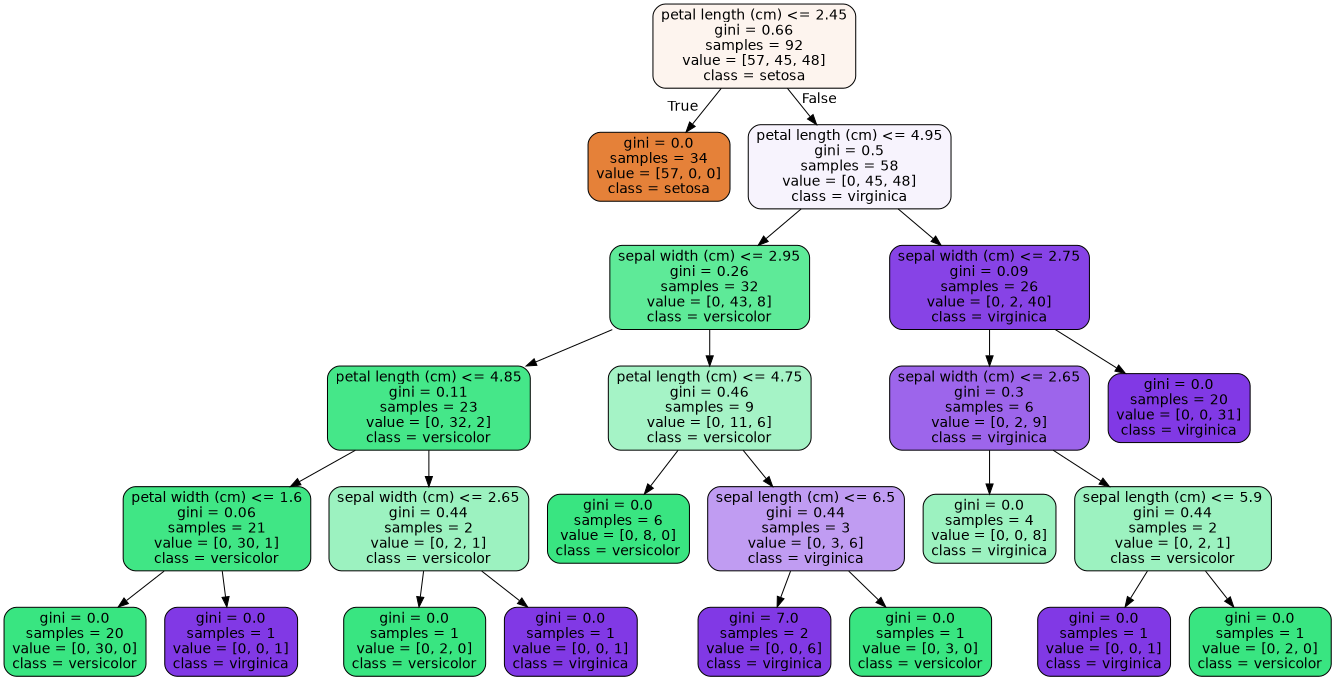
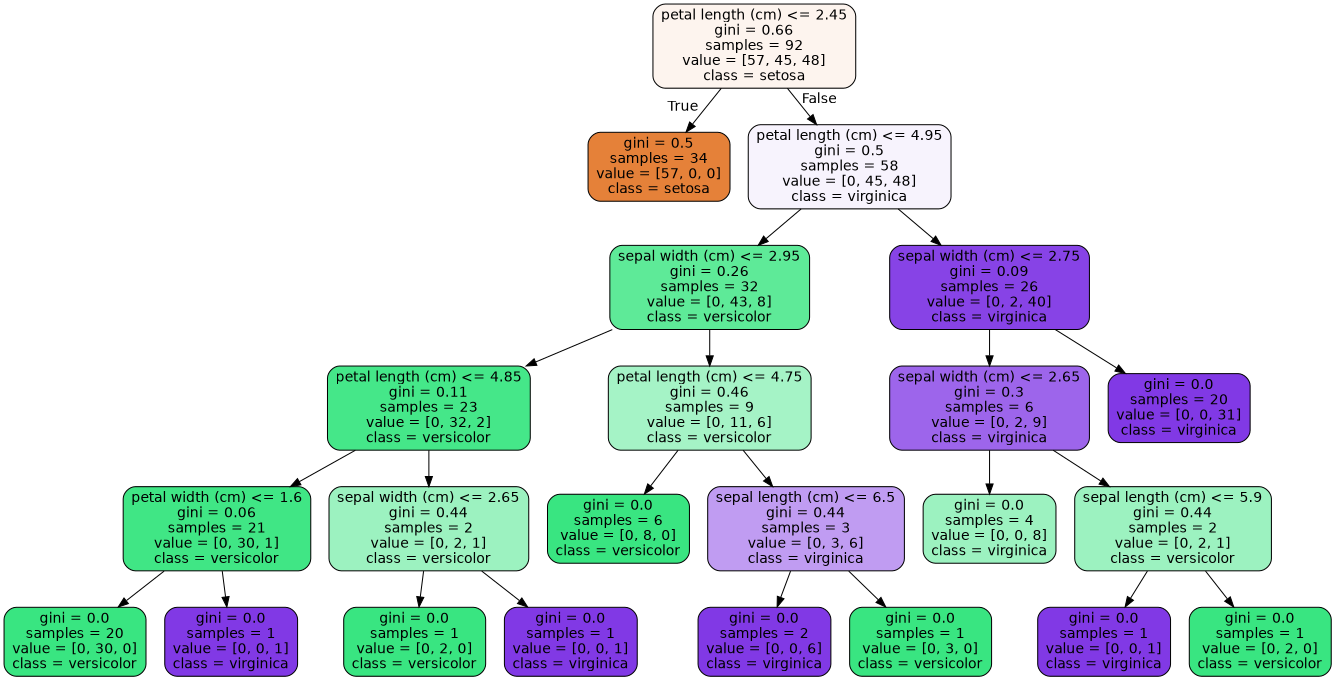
node "gini = 0.0 samples = 34 value = [57, 0, 0] class = setosa": label "gini = 0.0 samples = 34 value = [57, 0, 0] class = setosa" -> "gini = 0.5 samples = 34 value = [57, 0, 0] class = setosa"
node "gini = 7.0 samples = 2 value = [0, 0, 6] class = virginica": label "gini = 7.0 samples = 2 value = [0, 0, 6] class = virginica" -> "gini = 0.0 samples = 2 value = [0, 0, 6] class = virginica"
